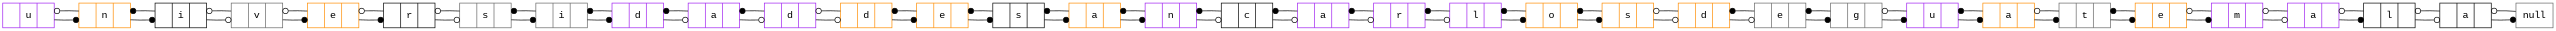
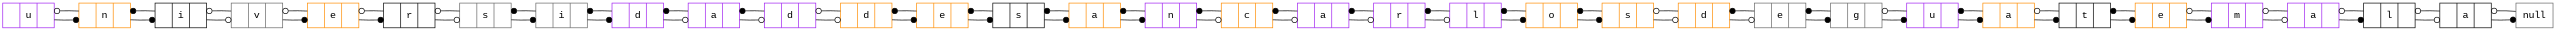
node "c": color black -> darkorange
node "t": color gray40 -> black
